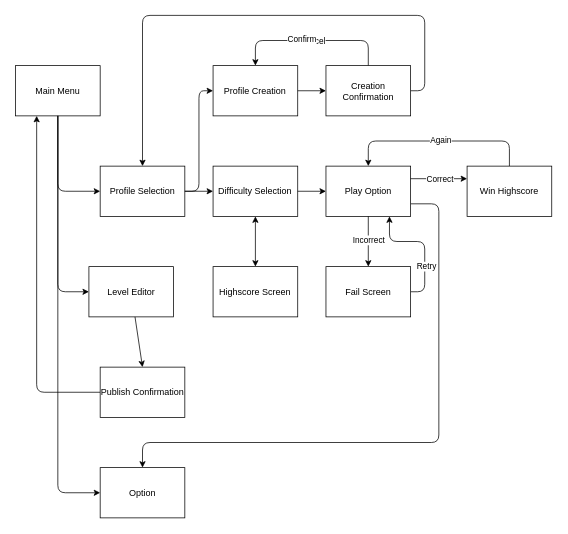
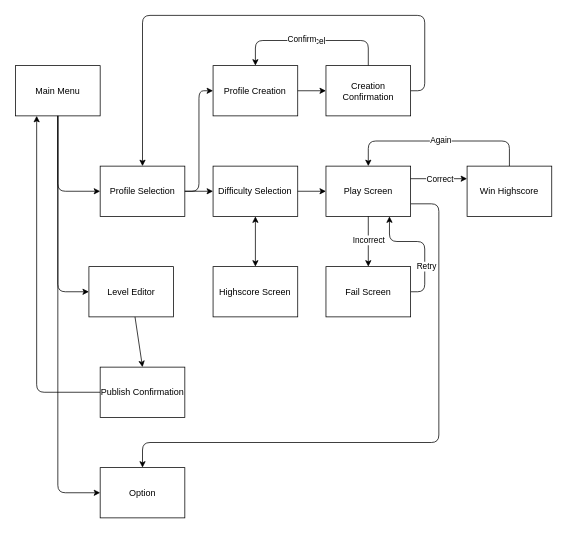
node "Play Option": label "Play Option" -> "Play Screen"
